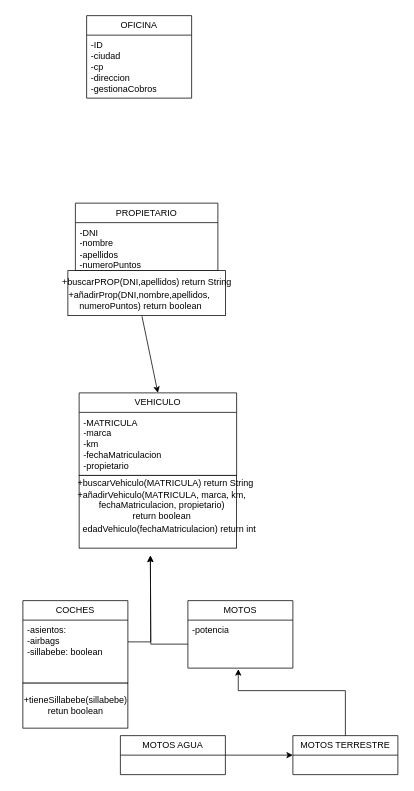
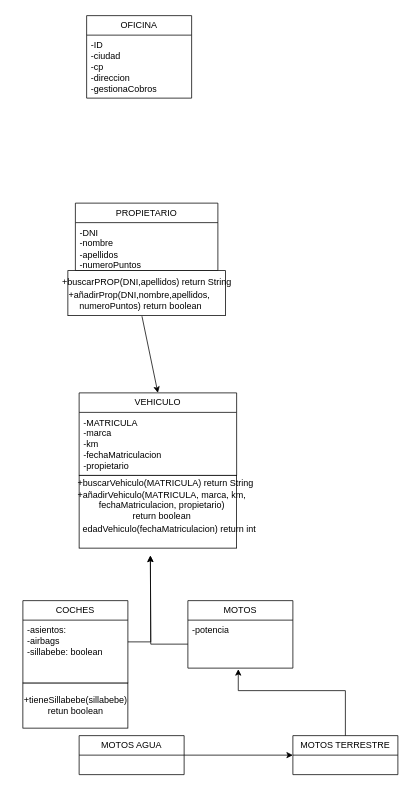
node "MOTOS AGUA": moved (173, 755) -> (132, 755)
